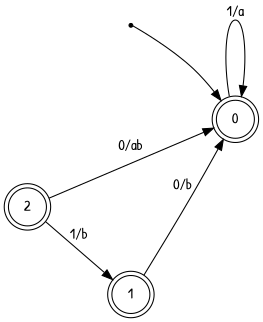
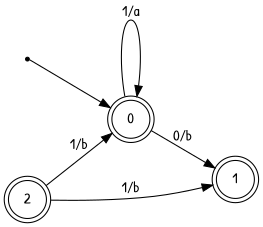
edge "2" -> "0": label "0/ab" -> "1/b"
edge "1" -> "0": reversed
